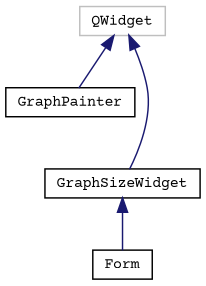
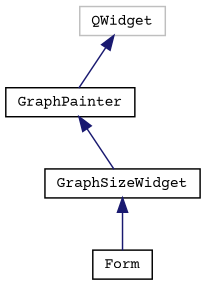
edge "GraphSizeWidget" -> "QWidget": now "GraphSizeWidget" -> "GraphPainter"
